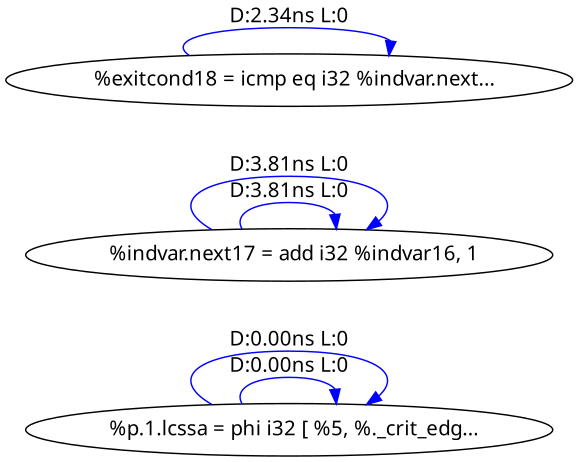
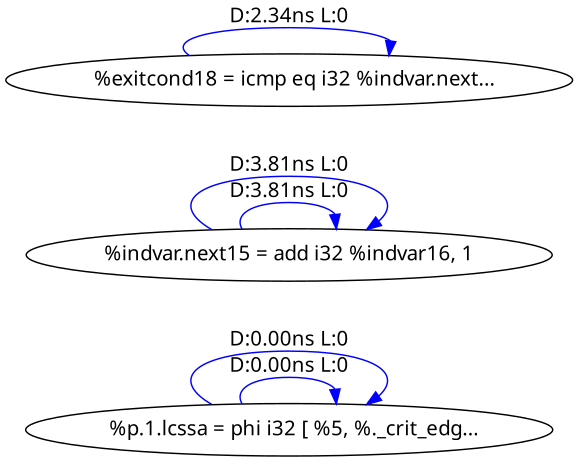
node "%indvar.next17 = add i32 %indvar16, 1": label "%indvar.next17 = add i32 %indvar16, 1" -> "%indvar.next15 = add i32 %indvar16, 1"
